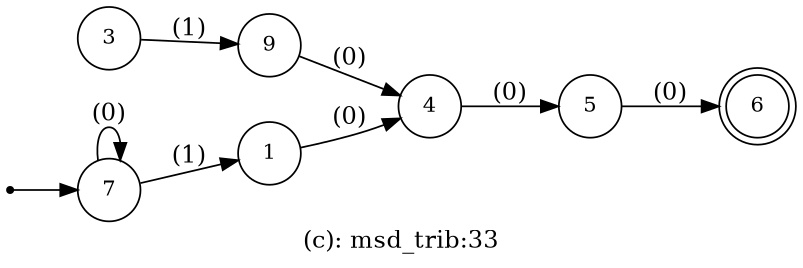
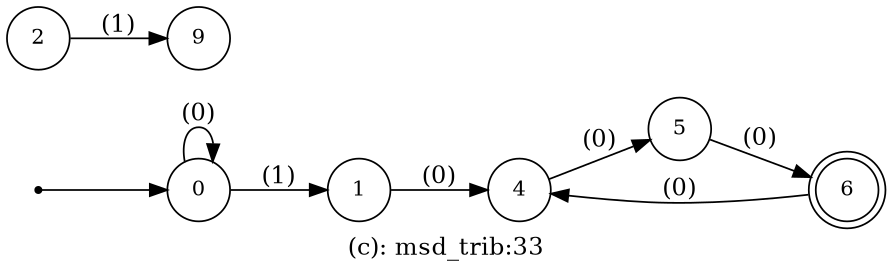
node "3": label "3" -> "2"
edge "9" -> "4": now "6" -> "4"
node "7": label "7" -> "0"
